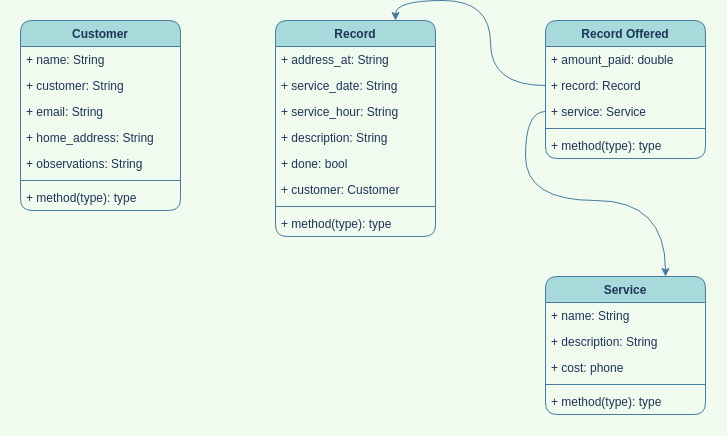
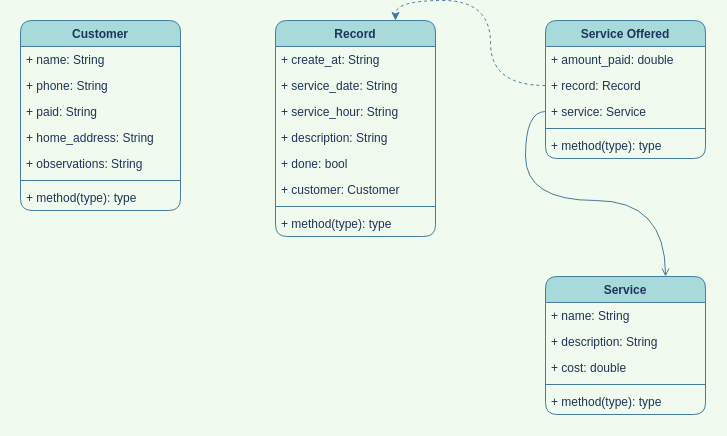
edge "+ record: Record" -> "Record": style solid -> dashed
node "Record Offered": label "Record Offered" -> "Service Offered"
node "+ address_at: String": label "+ address_at: String" -> "+ create_at: String"
node "+ customer: String": label "+ customer: String" -> "+ phone: String"
node "+ email: String": label "+ email: String" -> "+ paid: String"
edge "+ service: Service" -> "Service": arrowhead classic -> open
node "+ cost: phone": label "+ cost: phone" -> "+ cost: double"
